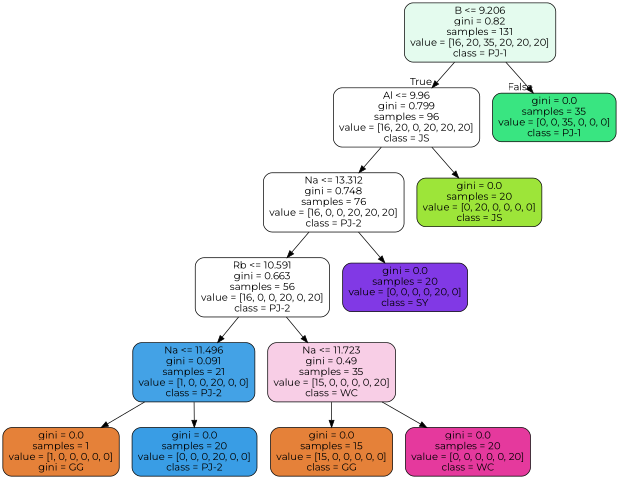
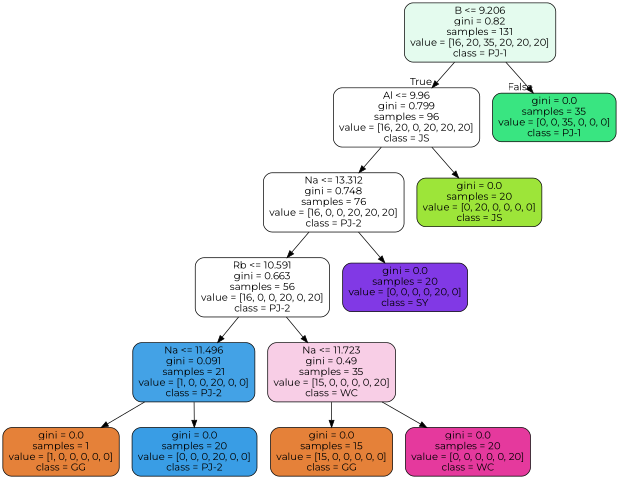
node "gini = 0.0 samples = 1 value = [1, 0, 0, 0, 0, 0] gini = GG": label "gini = 0.0 samples = 1 value = [1, 0, 0, 0, 0, 0] gini = GG" -> "gini = 0.0 samples = 1 value = [1, 0, 0, 0, 0, 0] class = GG"
